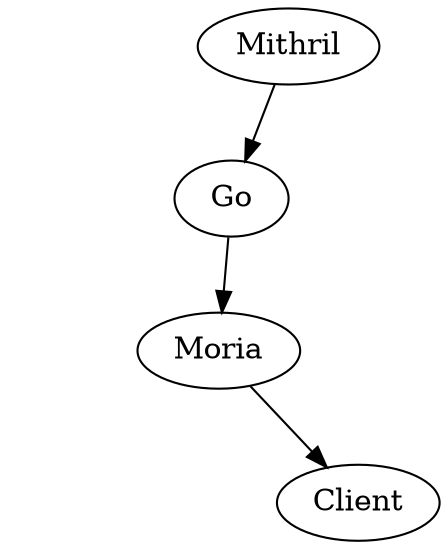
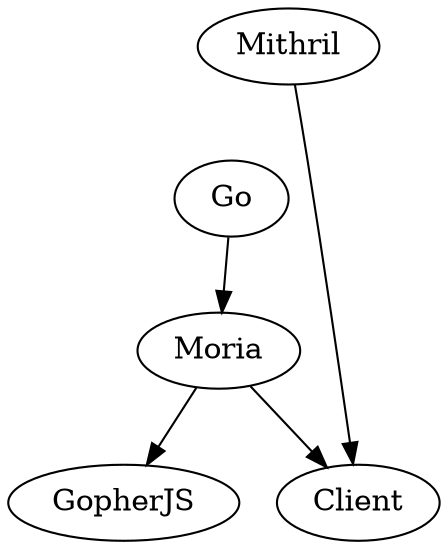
edge "Mithril" -> "Go": now "Mithril" -> "Client"
node "GopherJS": added
